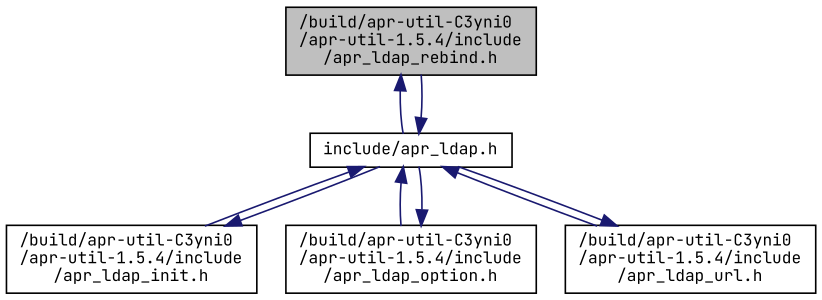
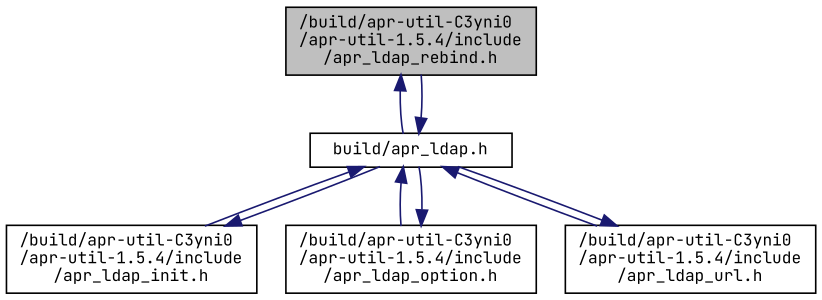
node "include/apr_ldap.h": label "include/apr_ldap.h" -> "build/apr_ldap.h"
